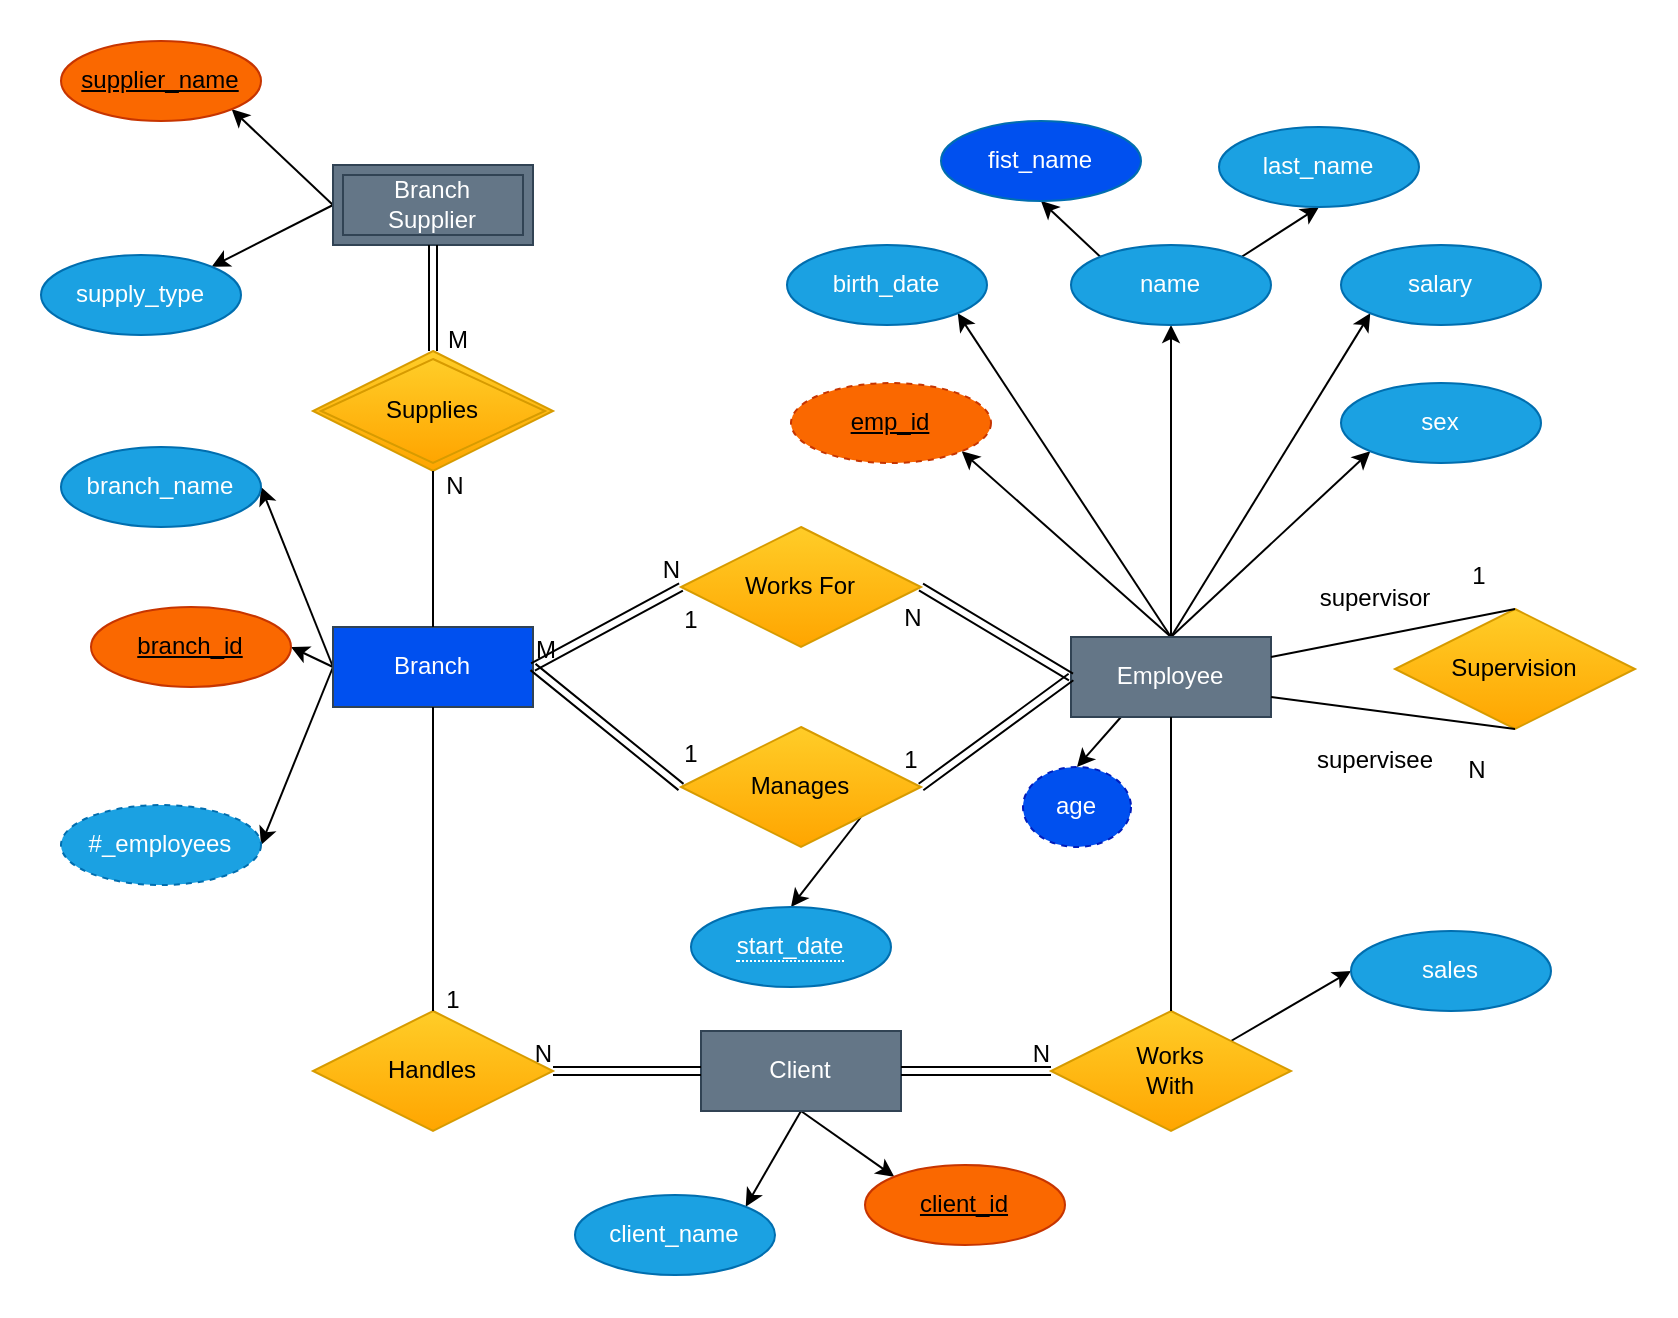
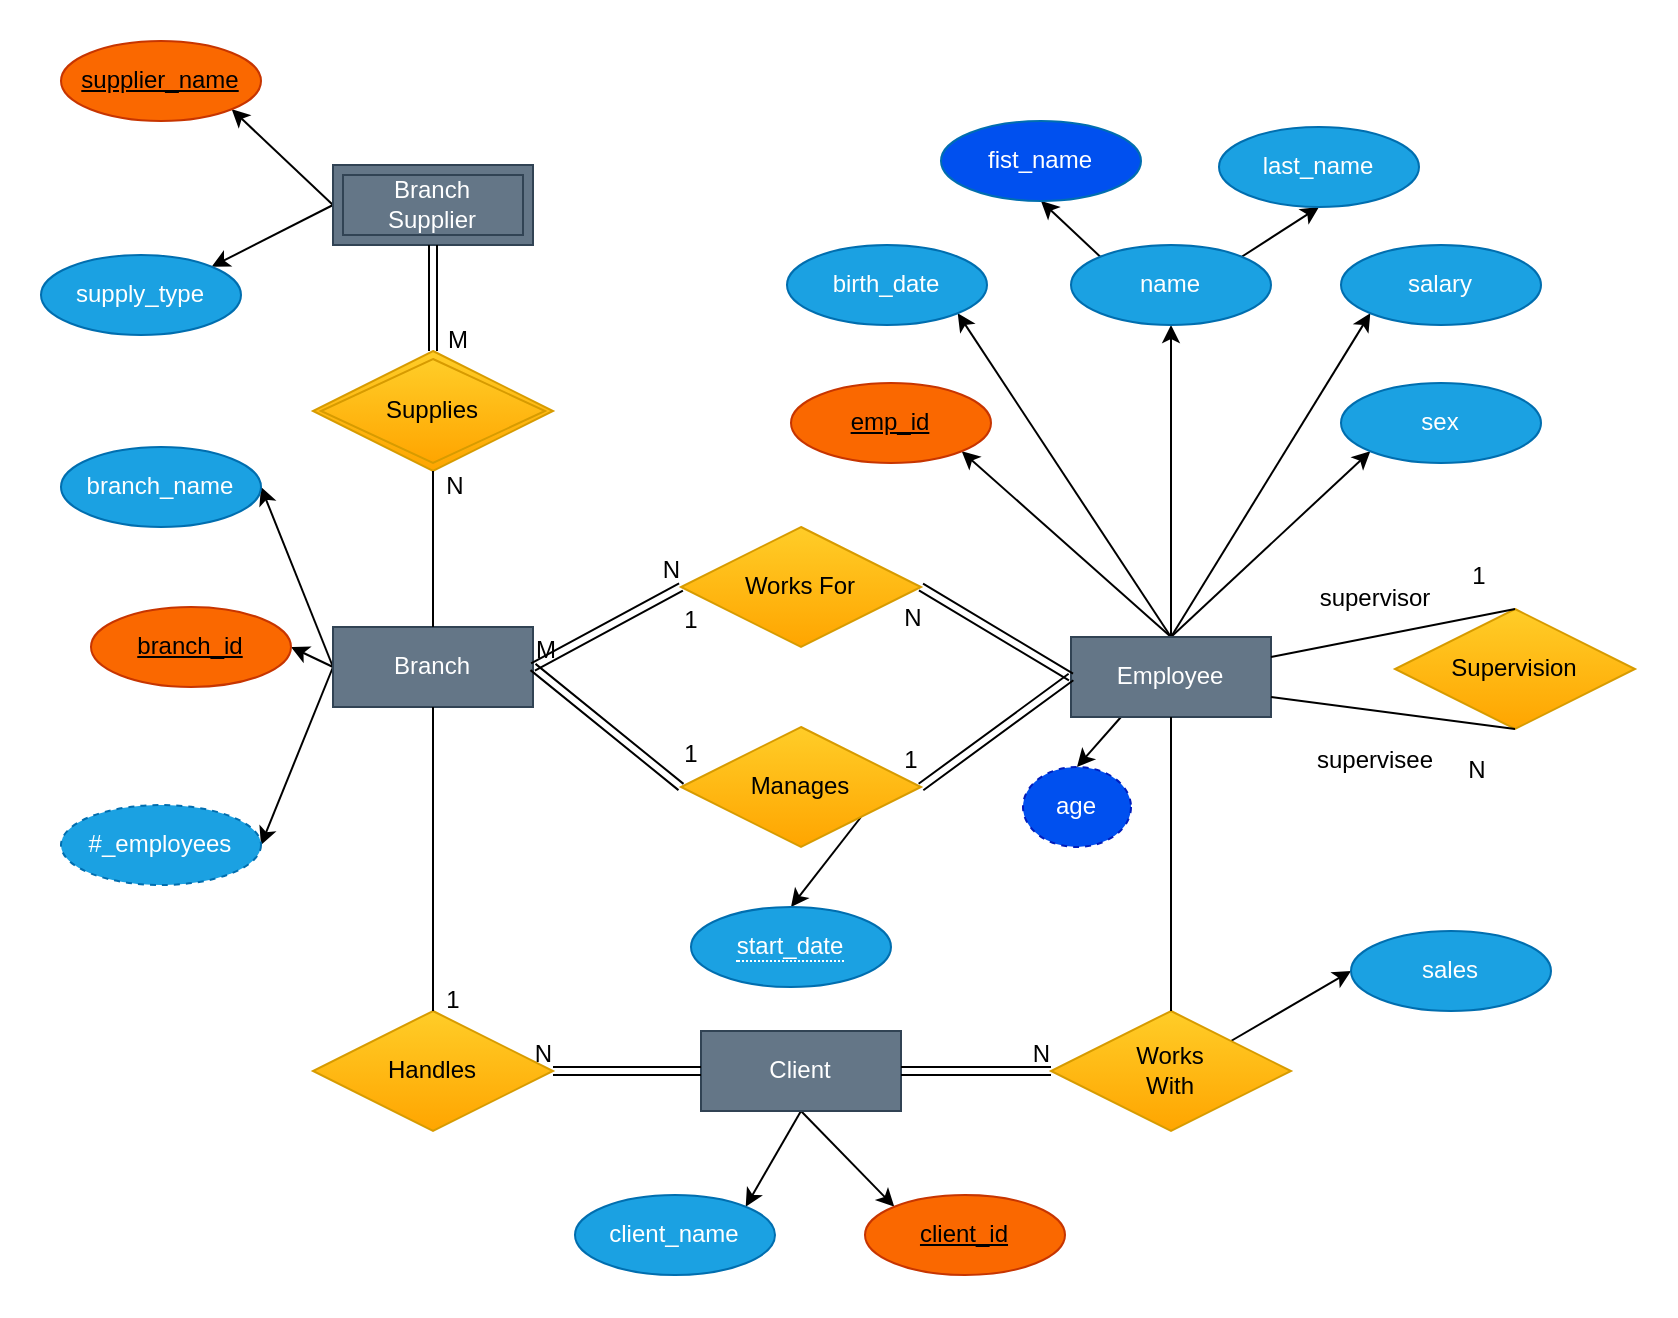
node "emp_id": style dashed -> solid
node "Branch": fillcolor #0050ef -> #647687
node "client_id": moved (965, 1205) -> (965, 1235)
